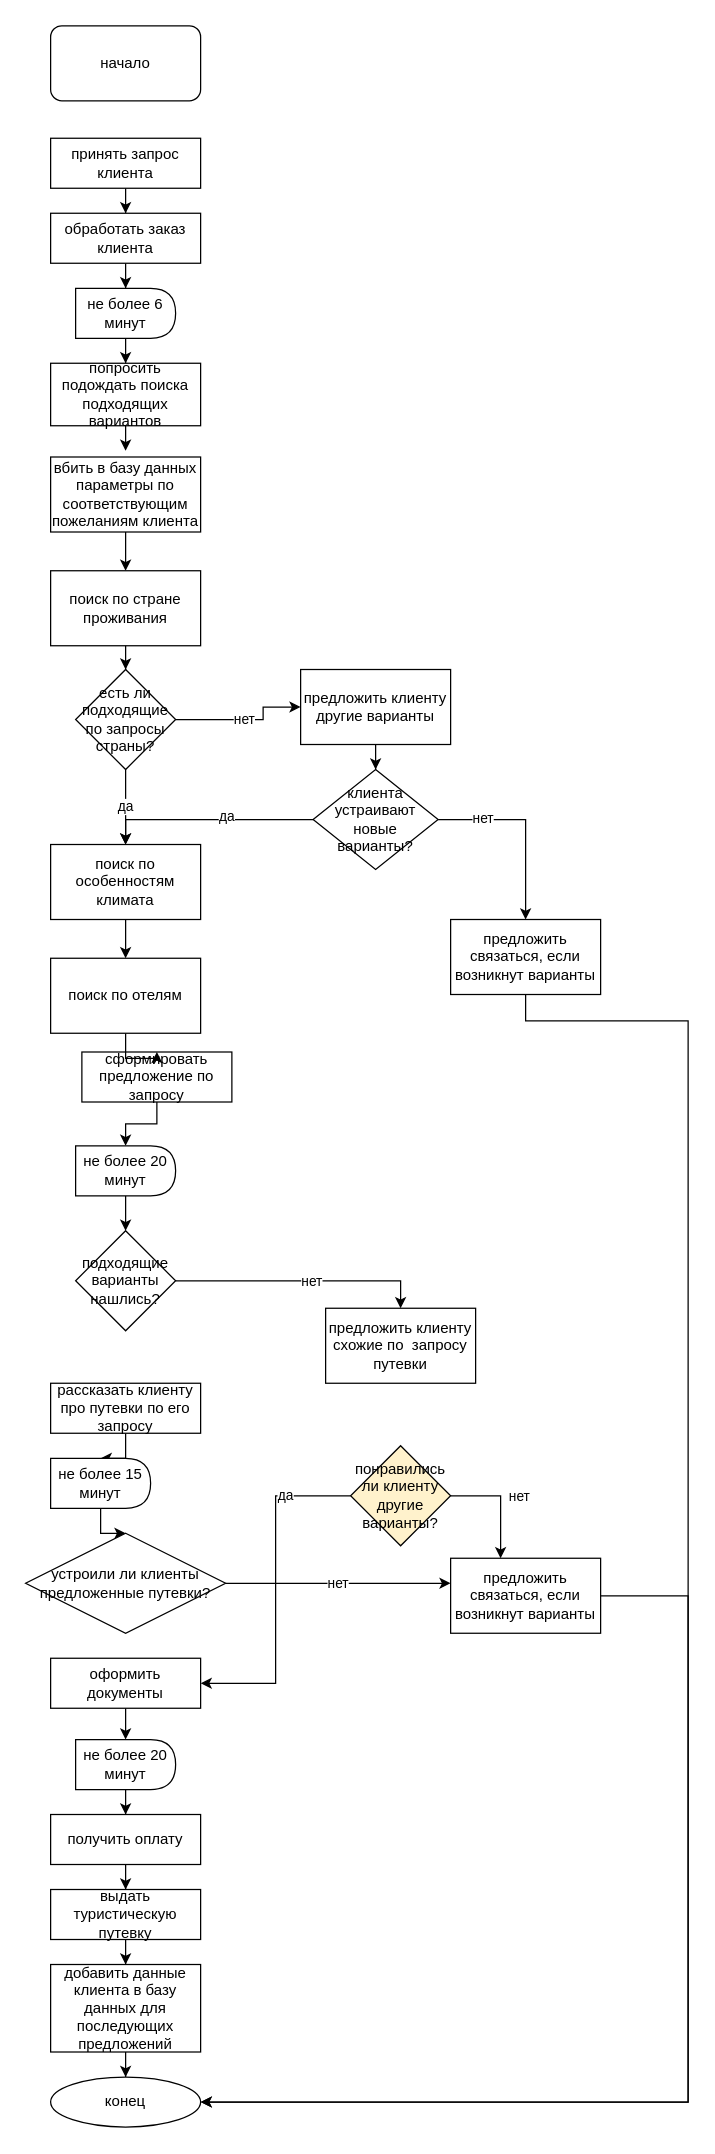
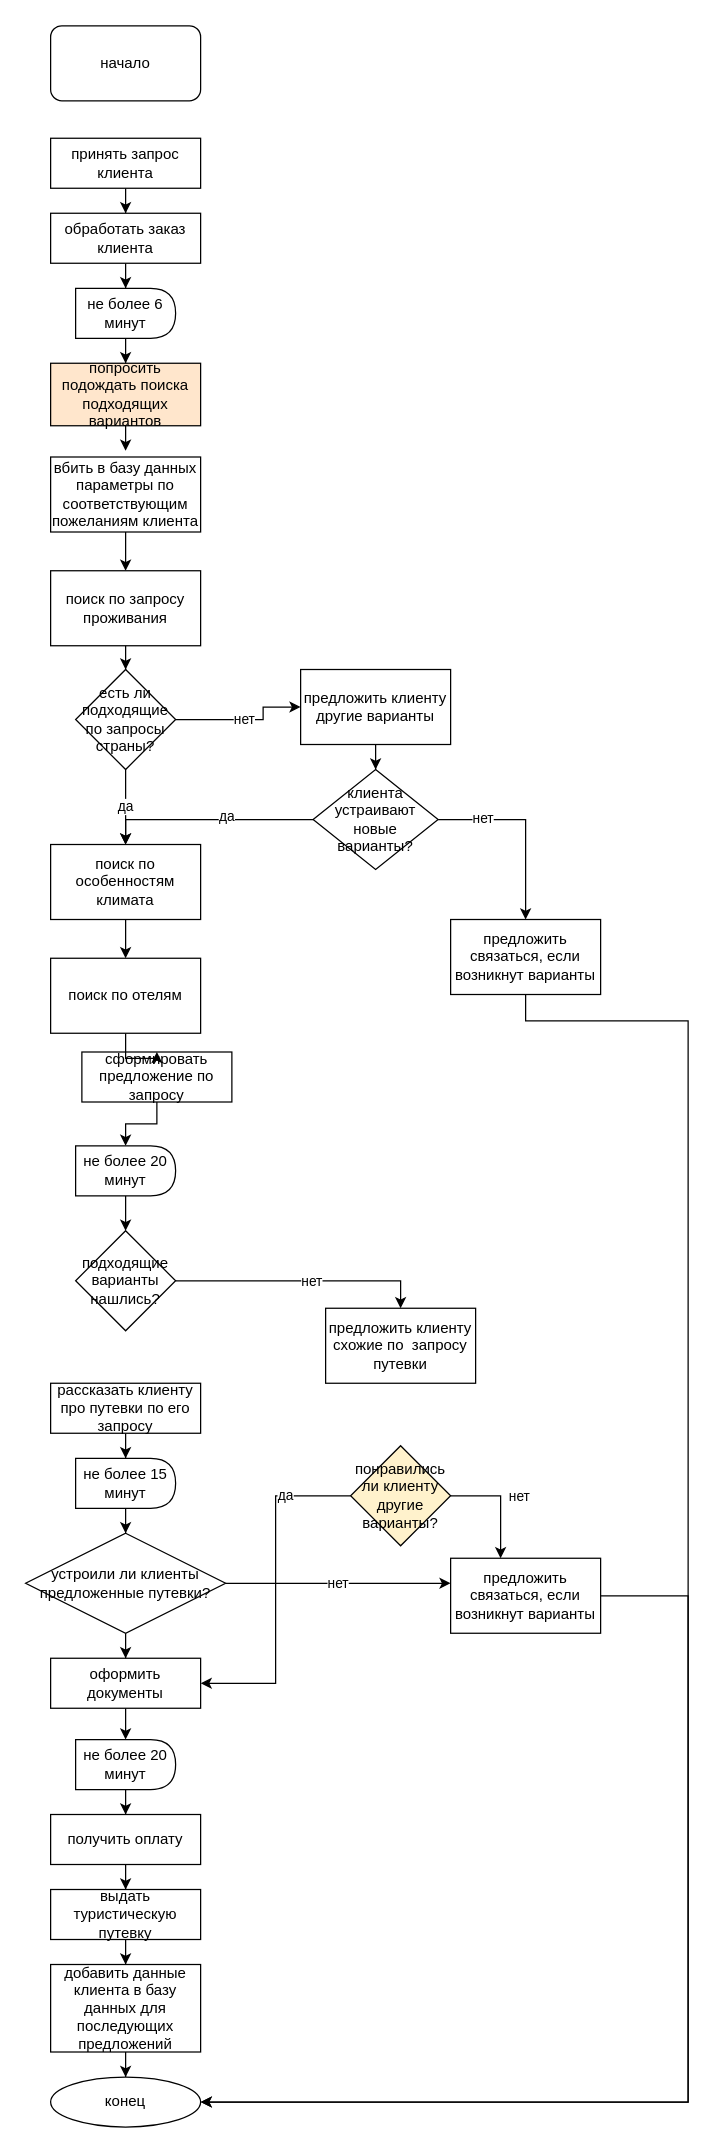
node "попросить подождать поиска подходящих вариантов": fillcolor #ffffff -> #ffe6cc
node "поиск по стране проживания": label "поиск по стране проживания" -> "поиск по запросу проживания"
node "не более 15 минут": moved (101, 1483) -> (126, 1483)
edge "устроили ли клиенты предложенные путевки?" -> "оформить документы": added
